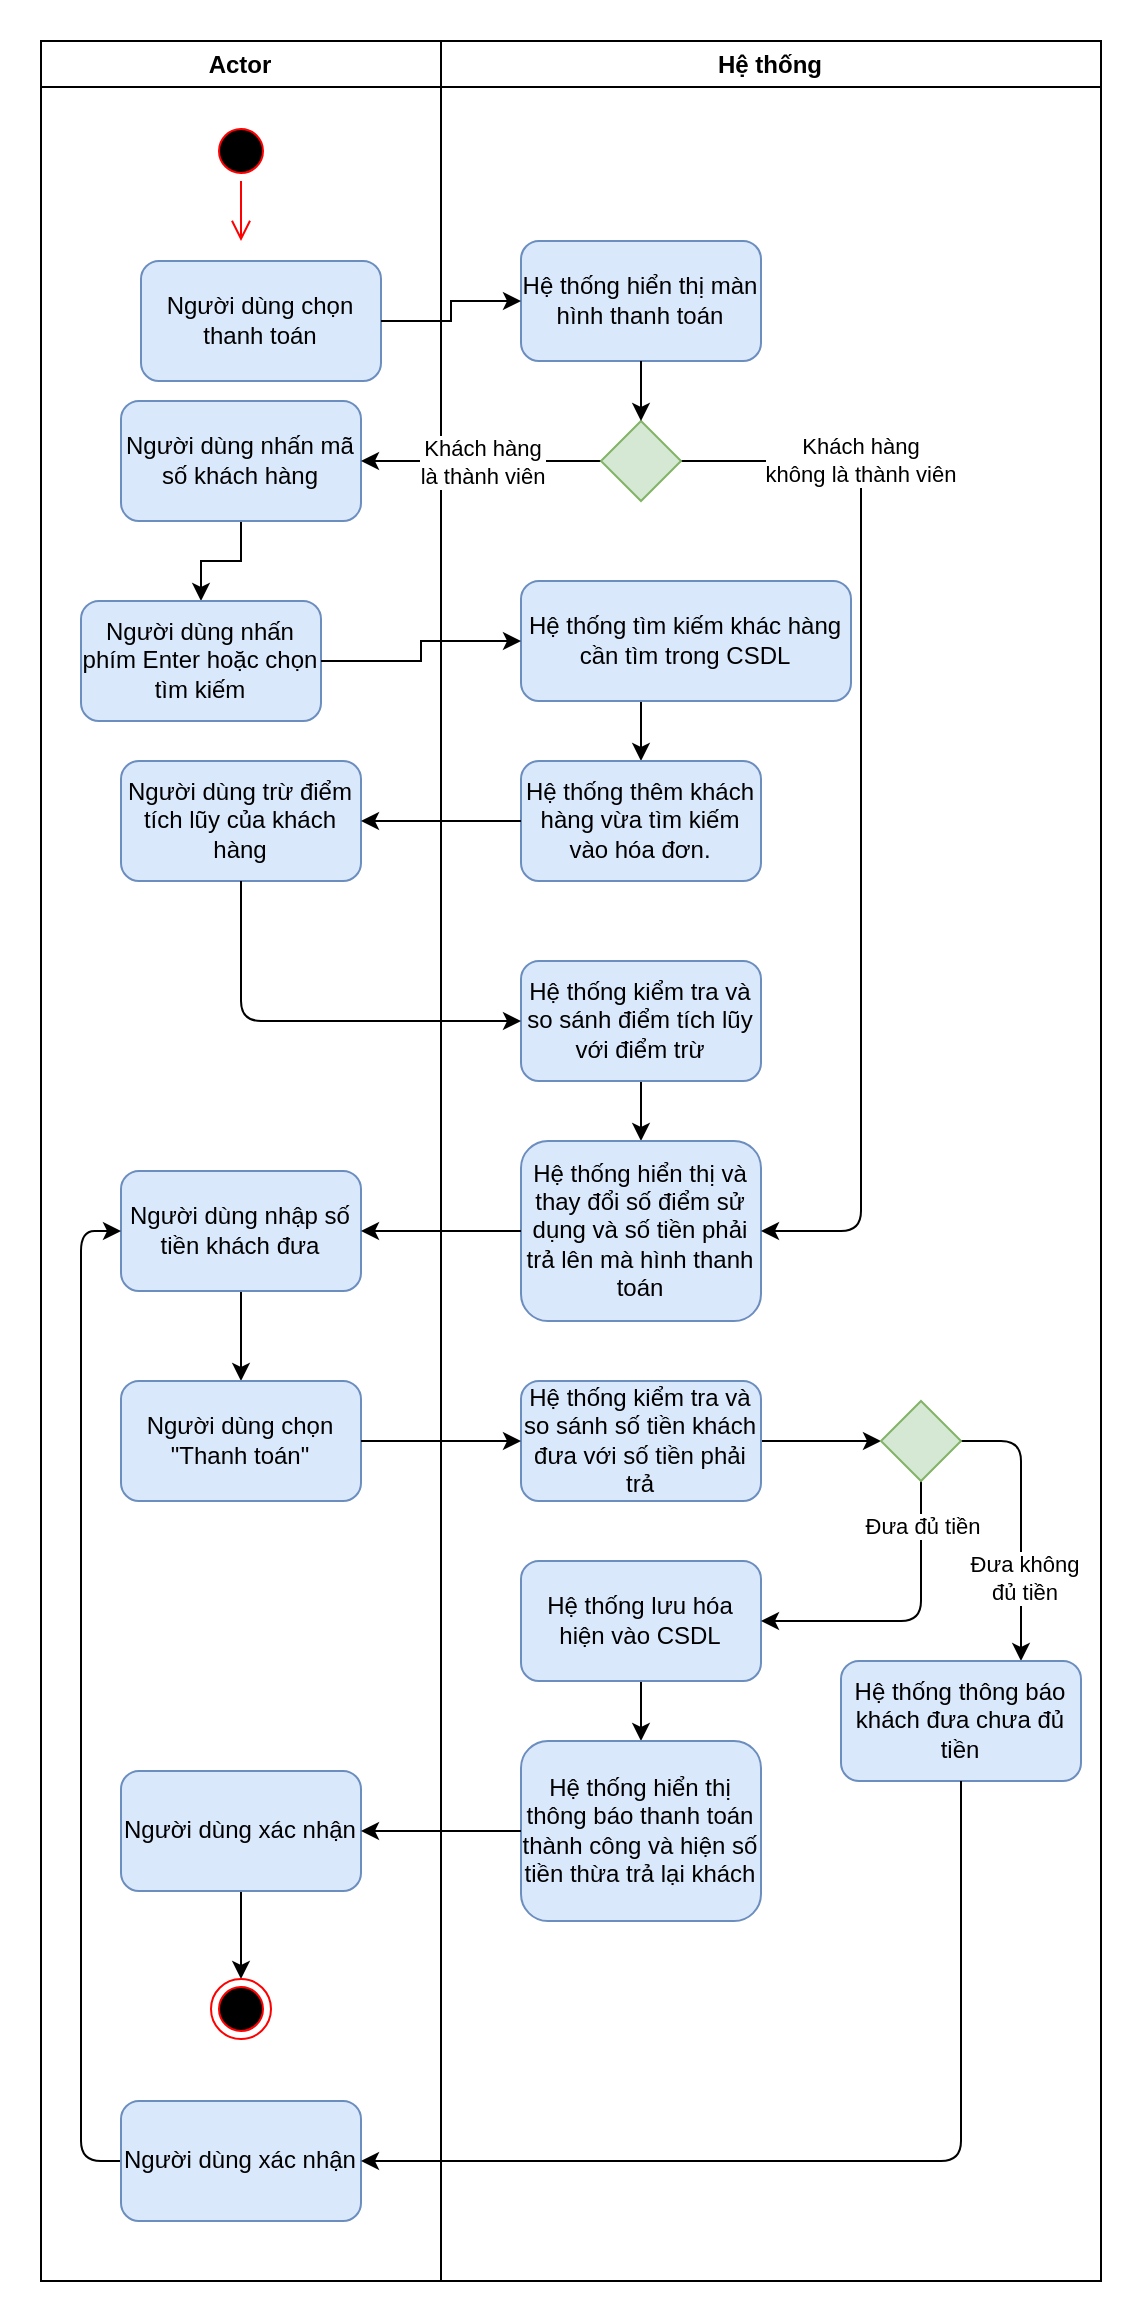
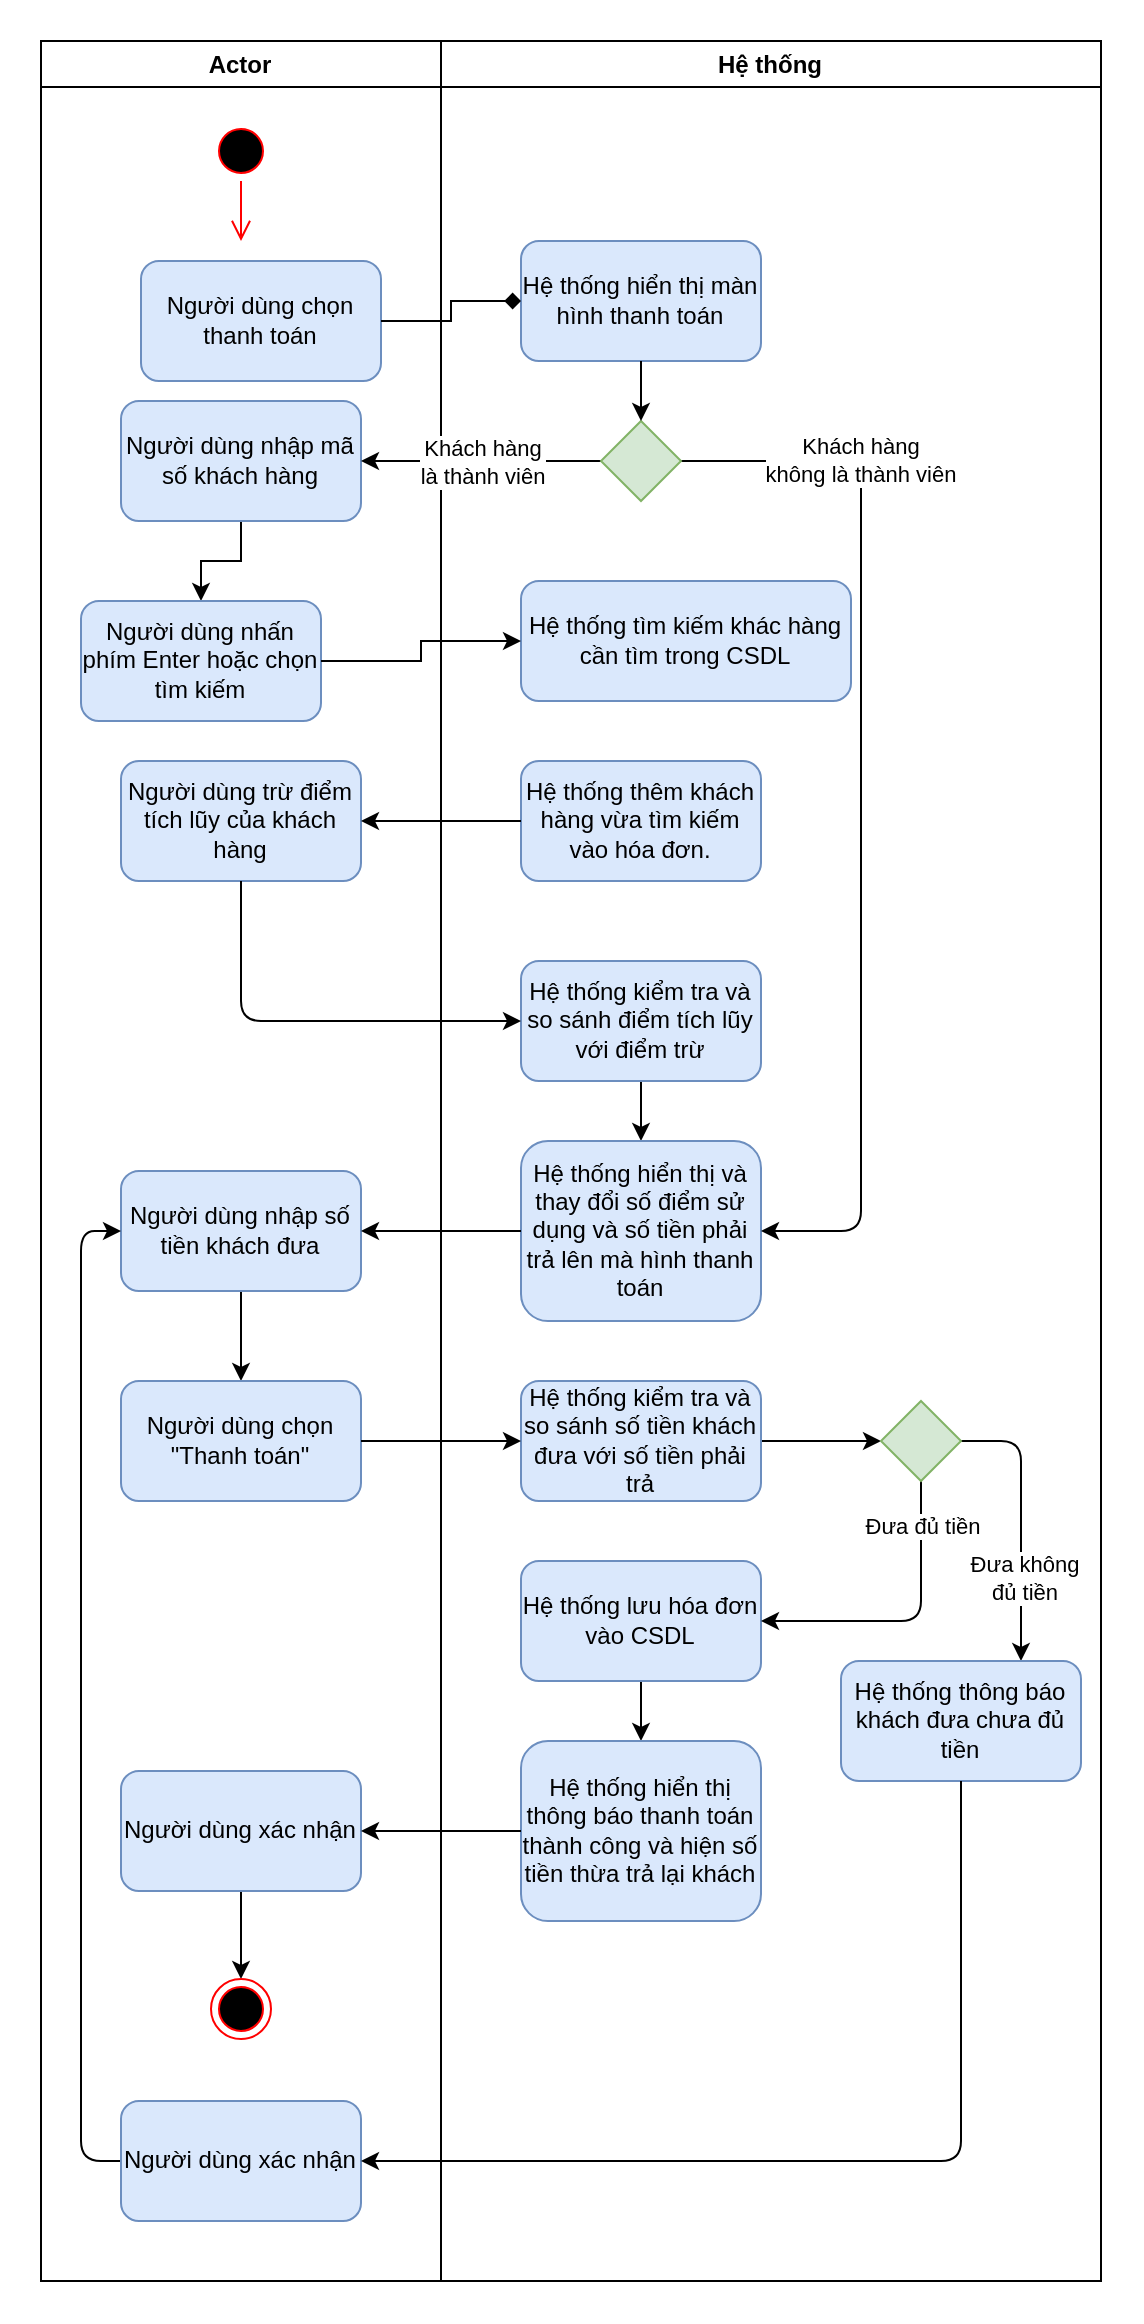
edge "Người dùng chọn thanh toán" -> "Hệ thống hiển thị màn hình thanh toán": arrowhead classic -> diamond
node "Người dùng nhấn mã số khách hàng": label "Người dùng nhấn mã số khách hàng" -> "Người dùng nhập mã số khách hàng"
edge "Hệ thống tìm kiếm khác hàng cần tìm trong CSDL" -> "Hệ thống thêm khách hàng vừa tìm kiếm vào hóa đơn.": removed
node "Hệ thống lưu hóa hiện vào CSDL": label "Hệ thống lưu hóa hiện vào CSDL" -> "Hệ thống lưu hóa đơn vào CSDL"
